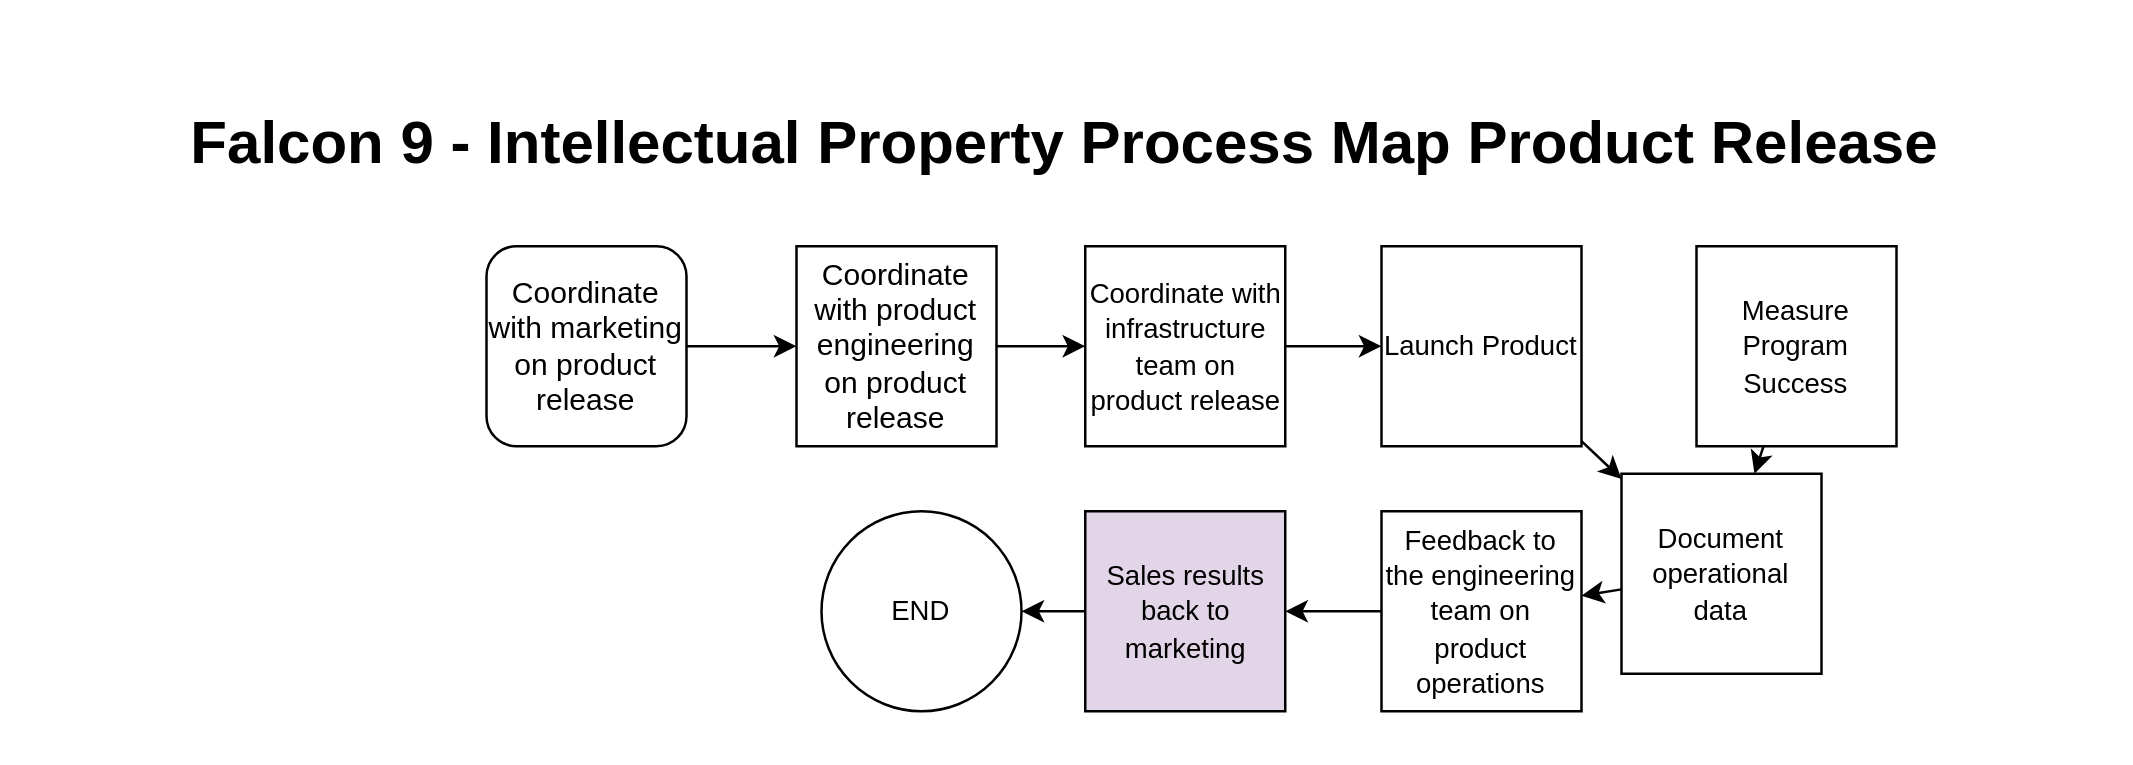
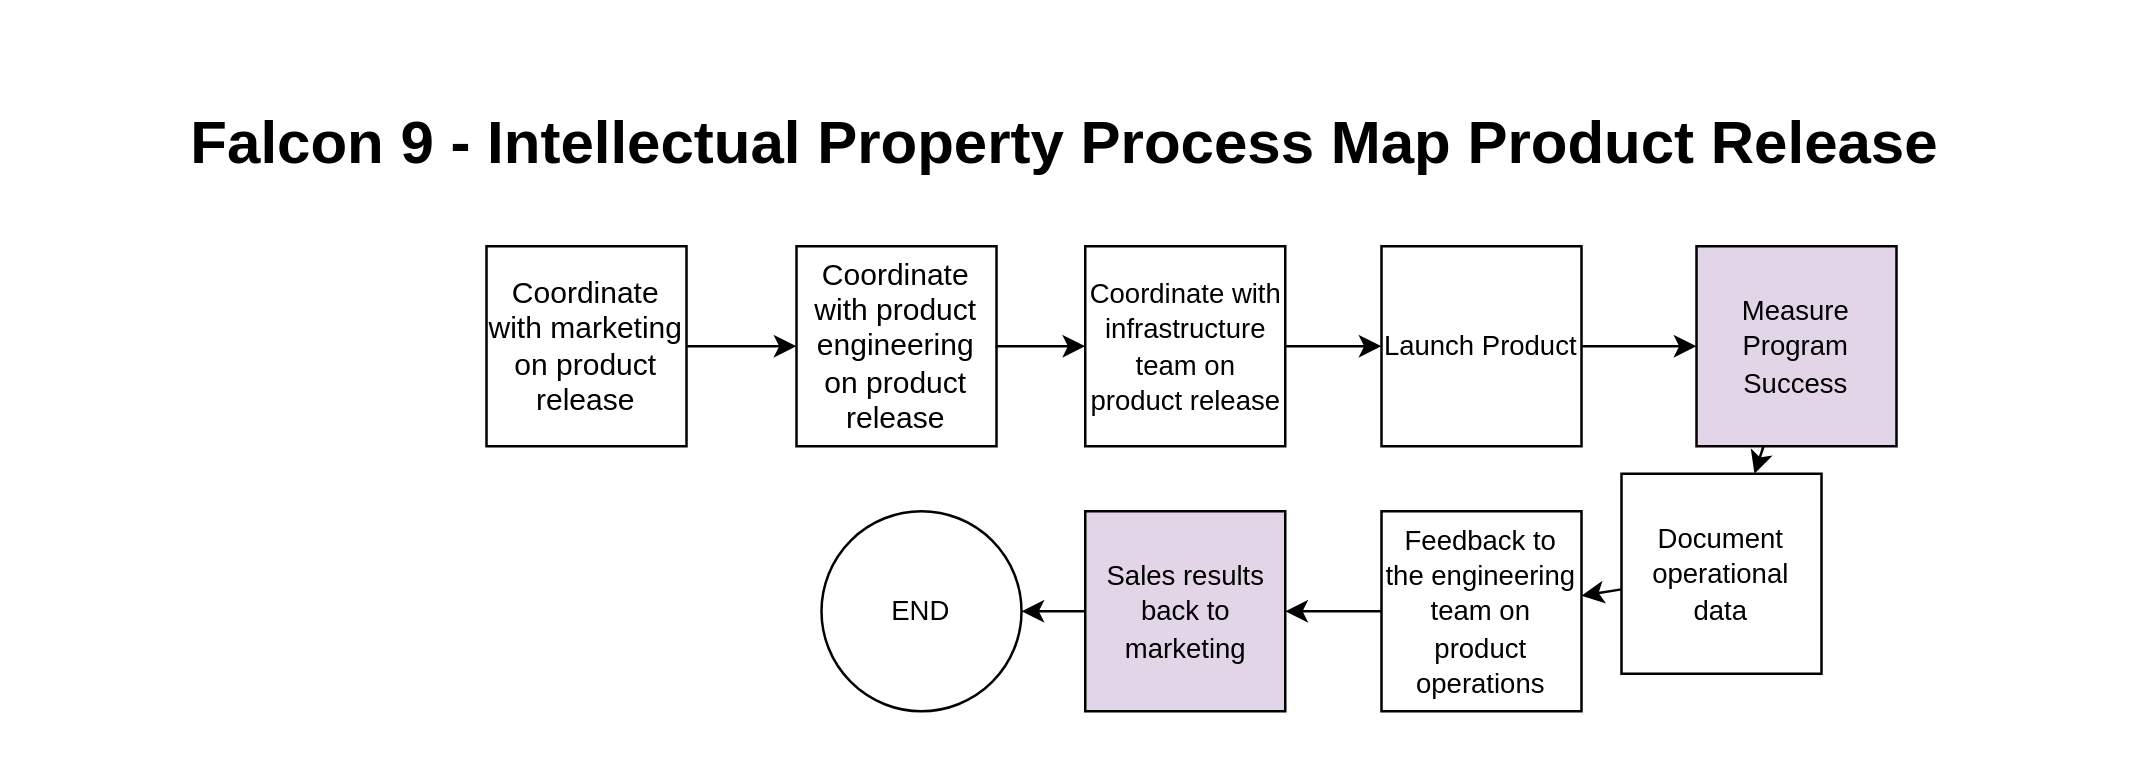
node "Coordinate with marketing on product release": shape rounded rectangle -> rectangle
node "Measure Program Success": fillcolor #ffffff -> #e1d5e7
edge "Launch Product" -> "Document operational data": now "Launch Product" -> "Measure Program Success"
